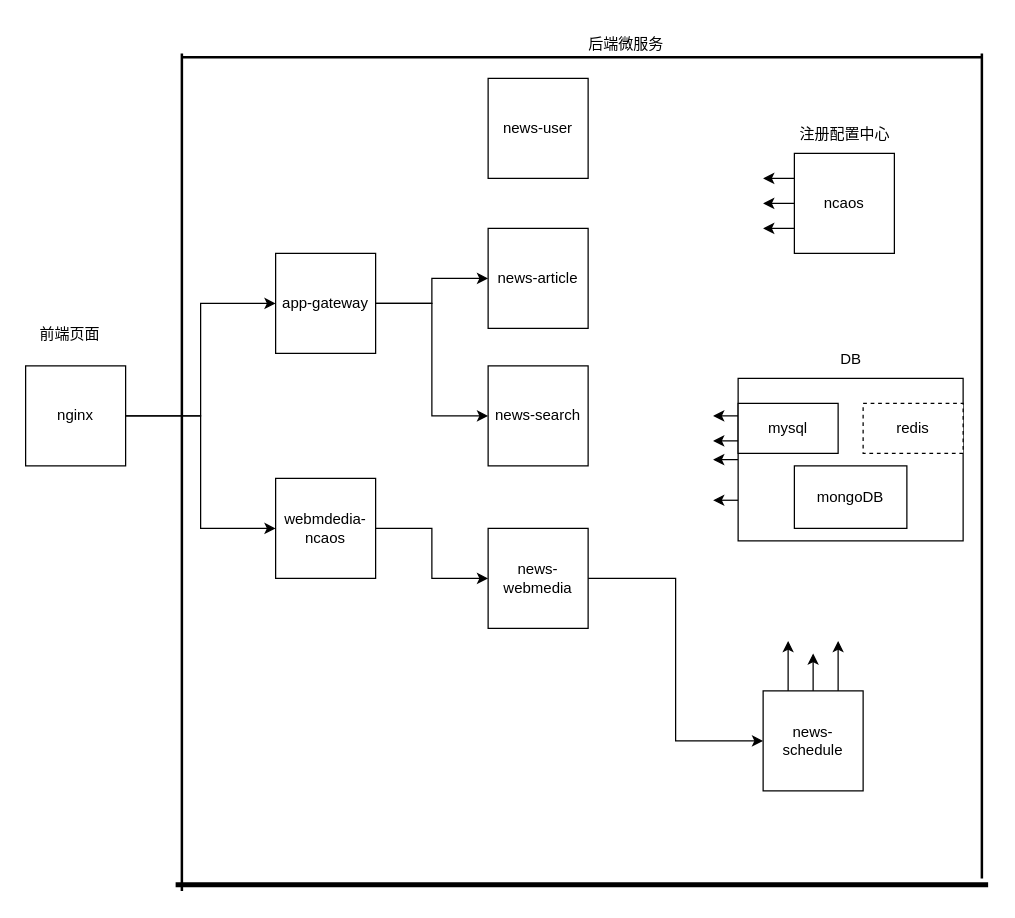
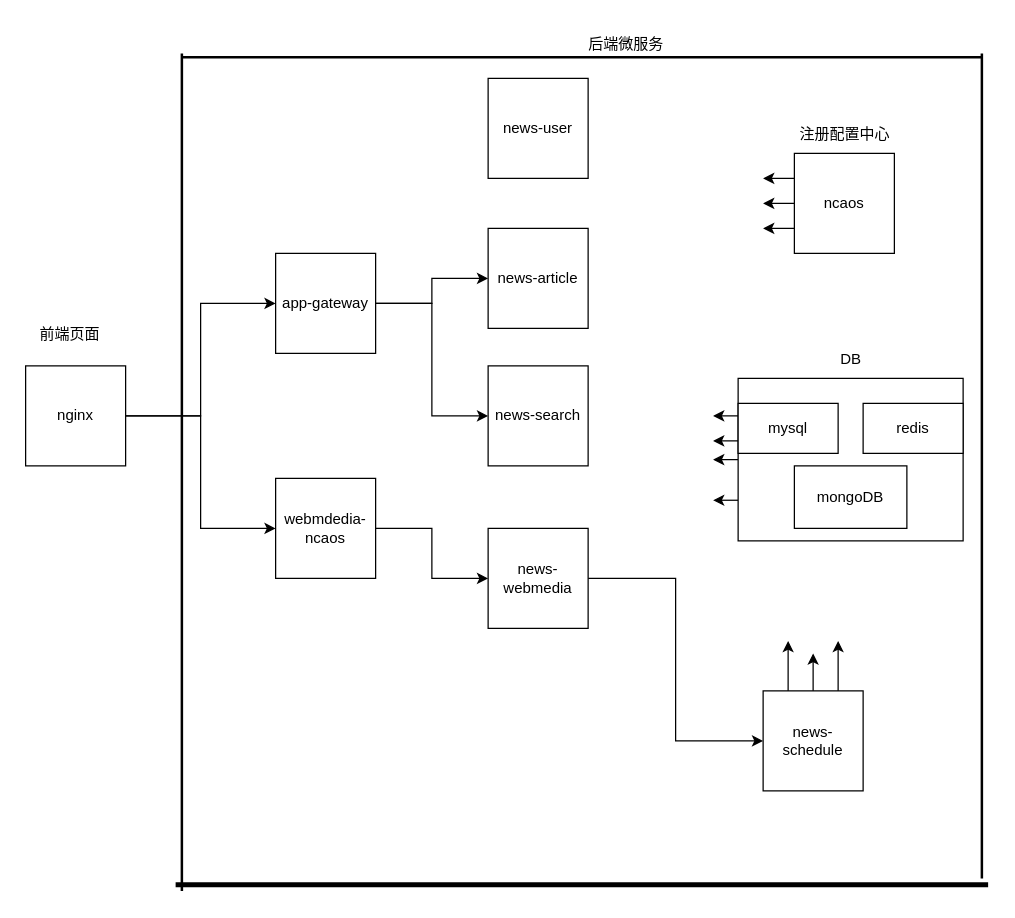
node "redis": style dashed -> solid
